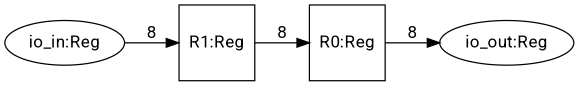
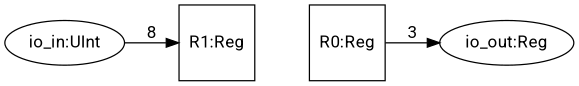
edge "R0:Reg" -> "io_out:Reg": label "8" -> "3"
node "io_in:Reg": label "io_in:Reg" -> "io_in:UInt"
edge "R1:Reg" -> "R0:Reg": removed, label "8"
